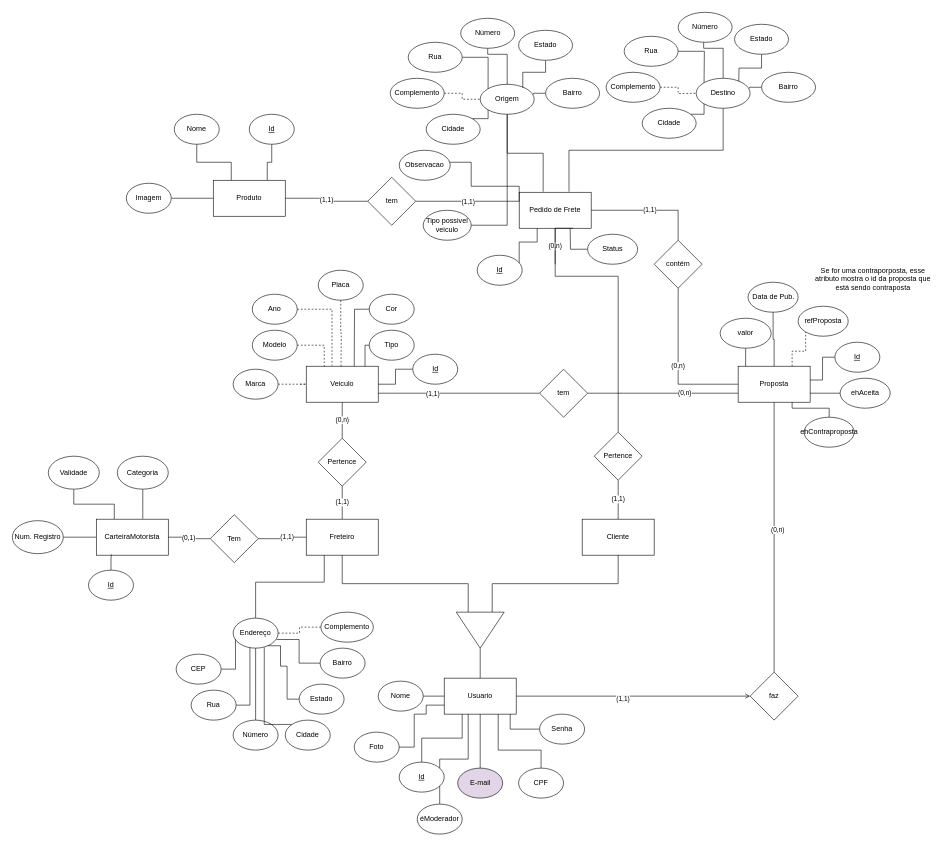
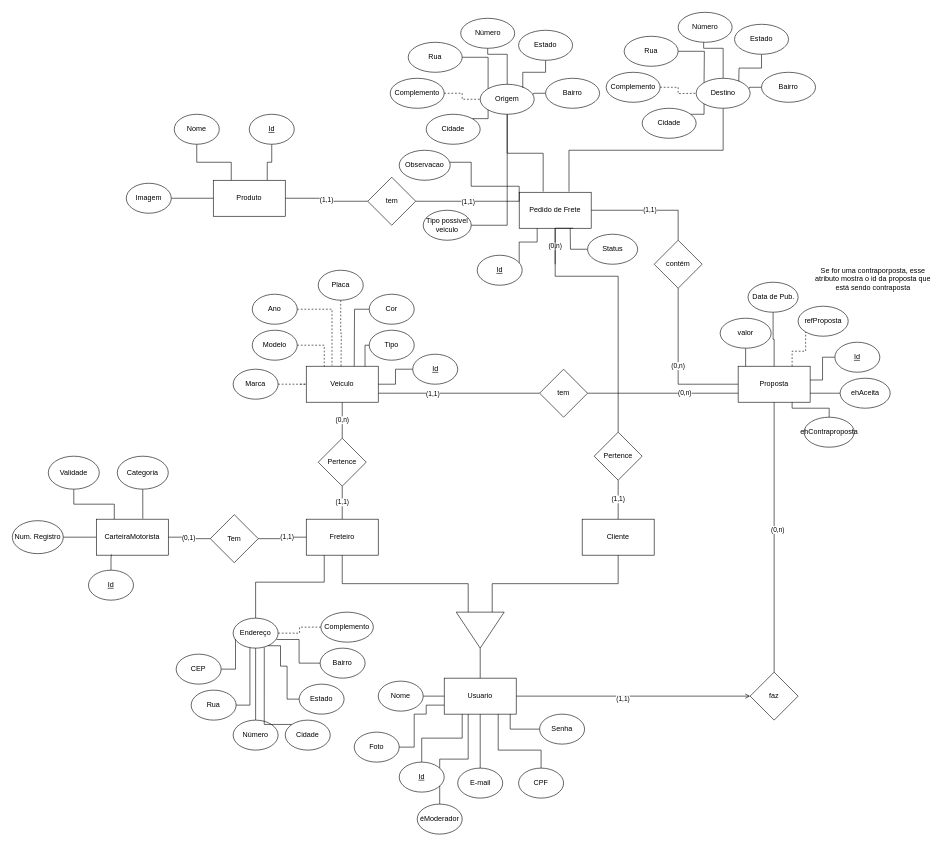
node "E-mail": fillcolor #e1d5e7 -> #ffffff
